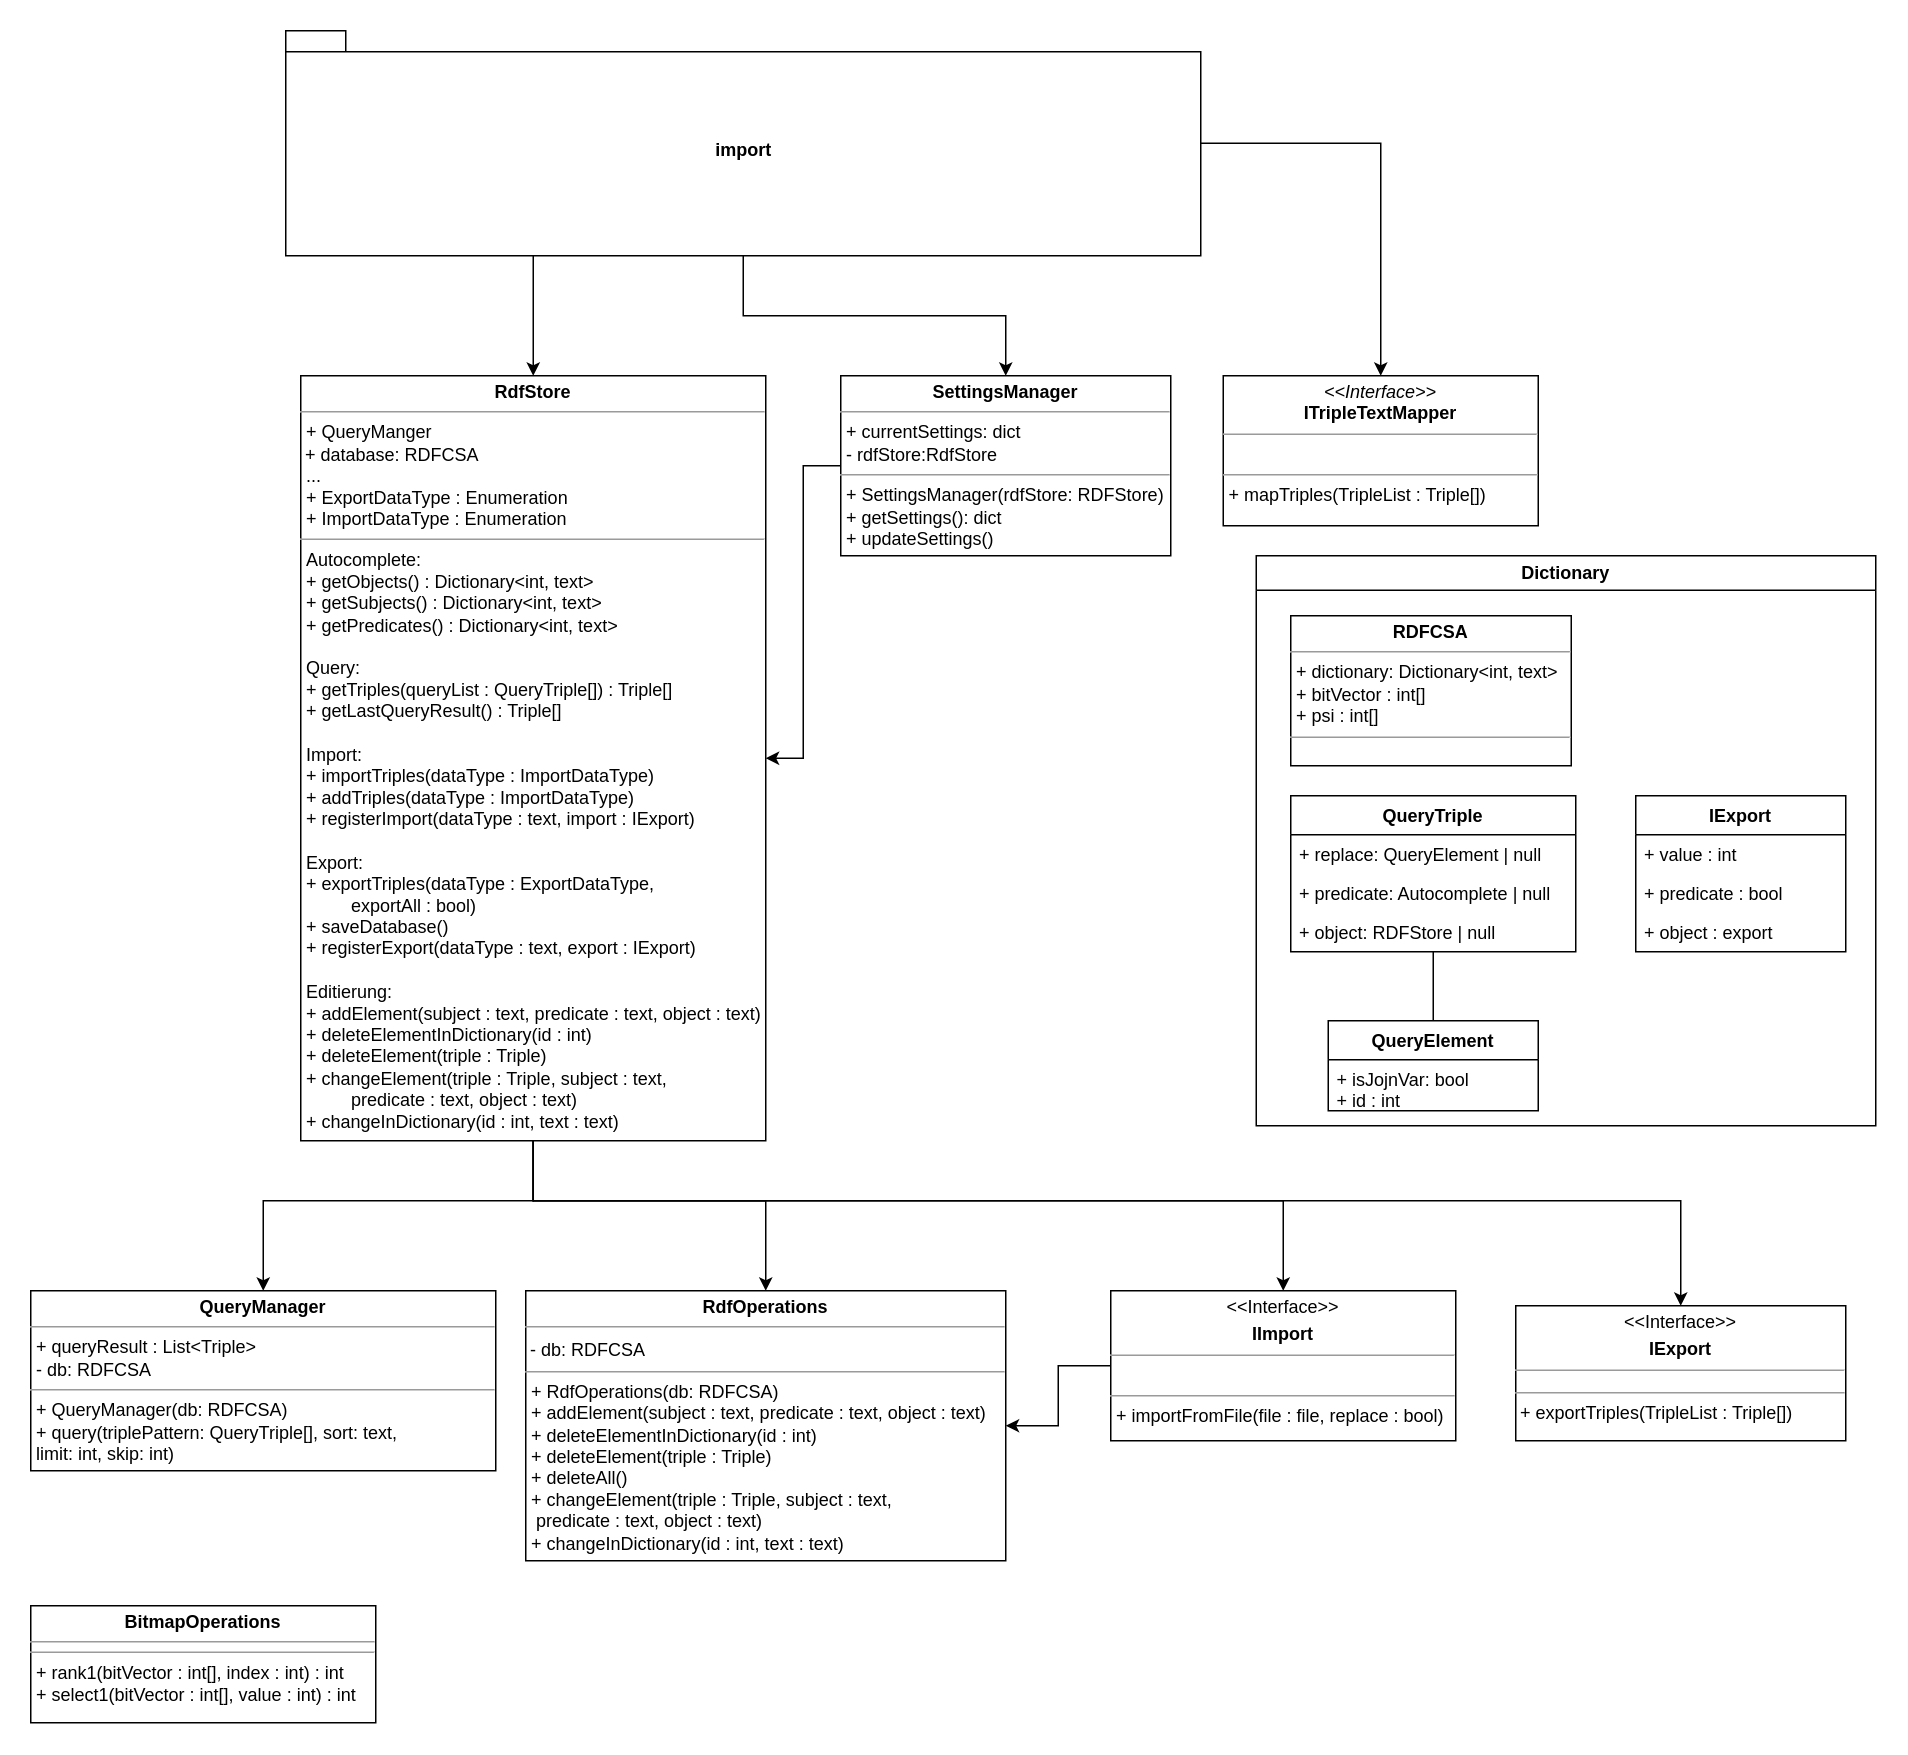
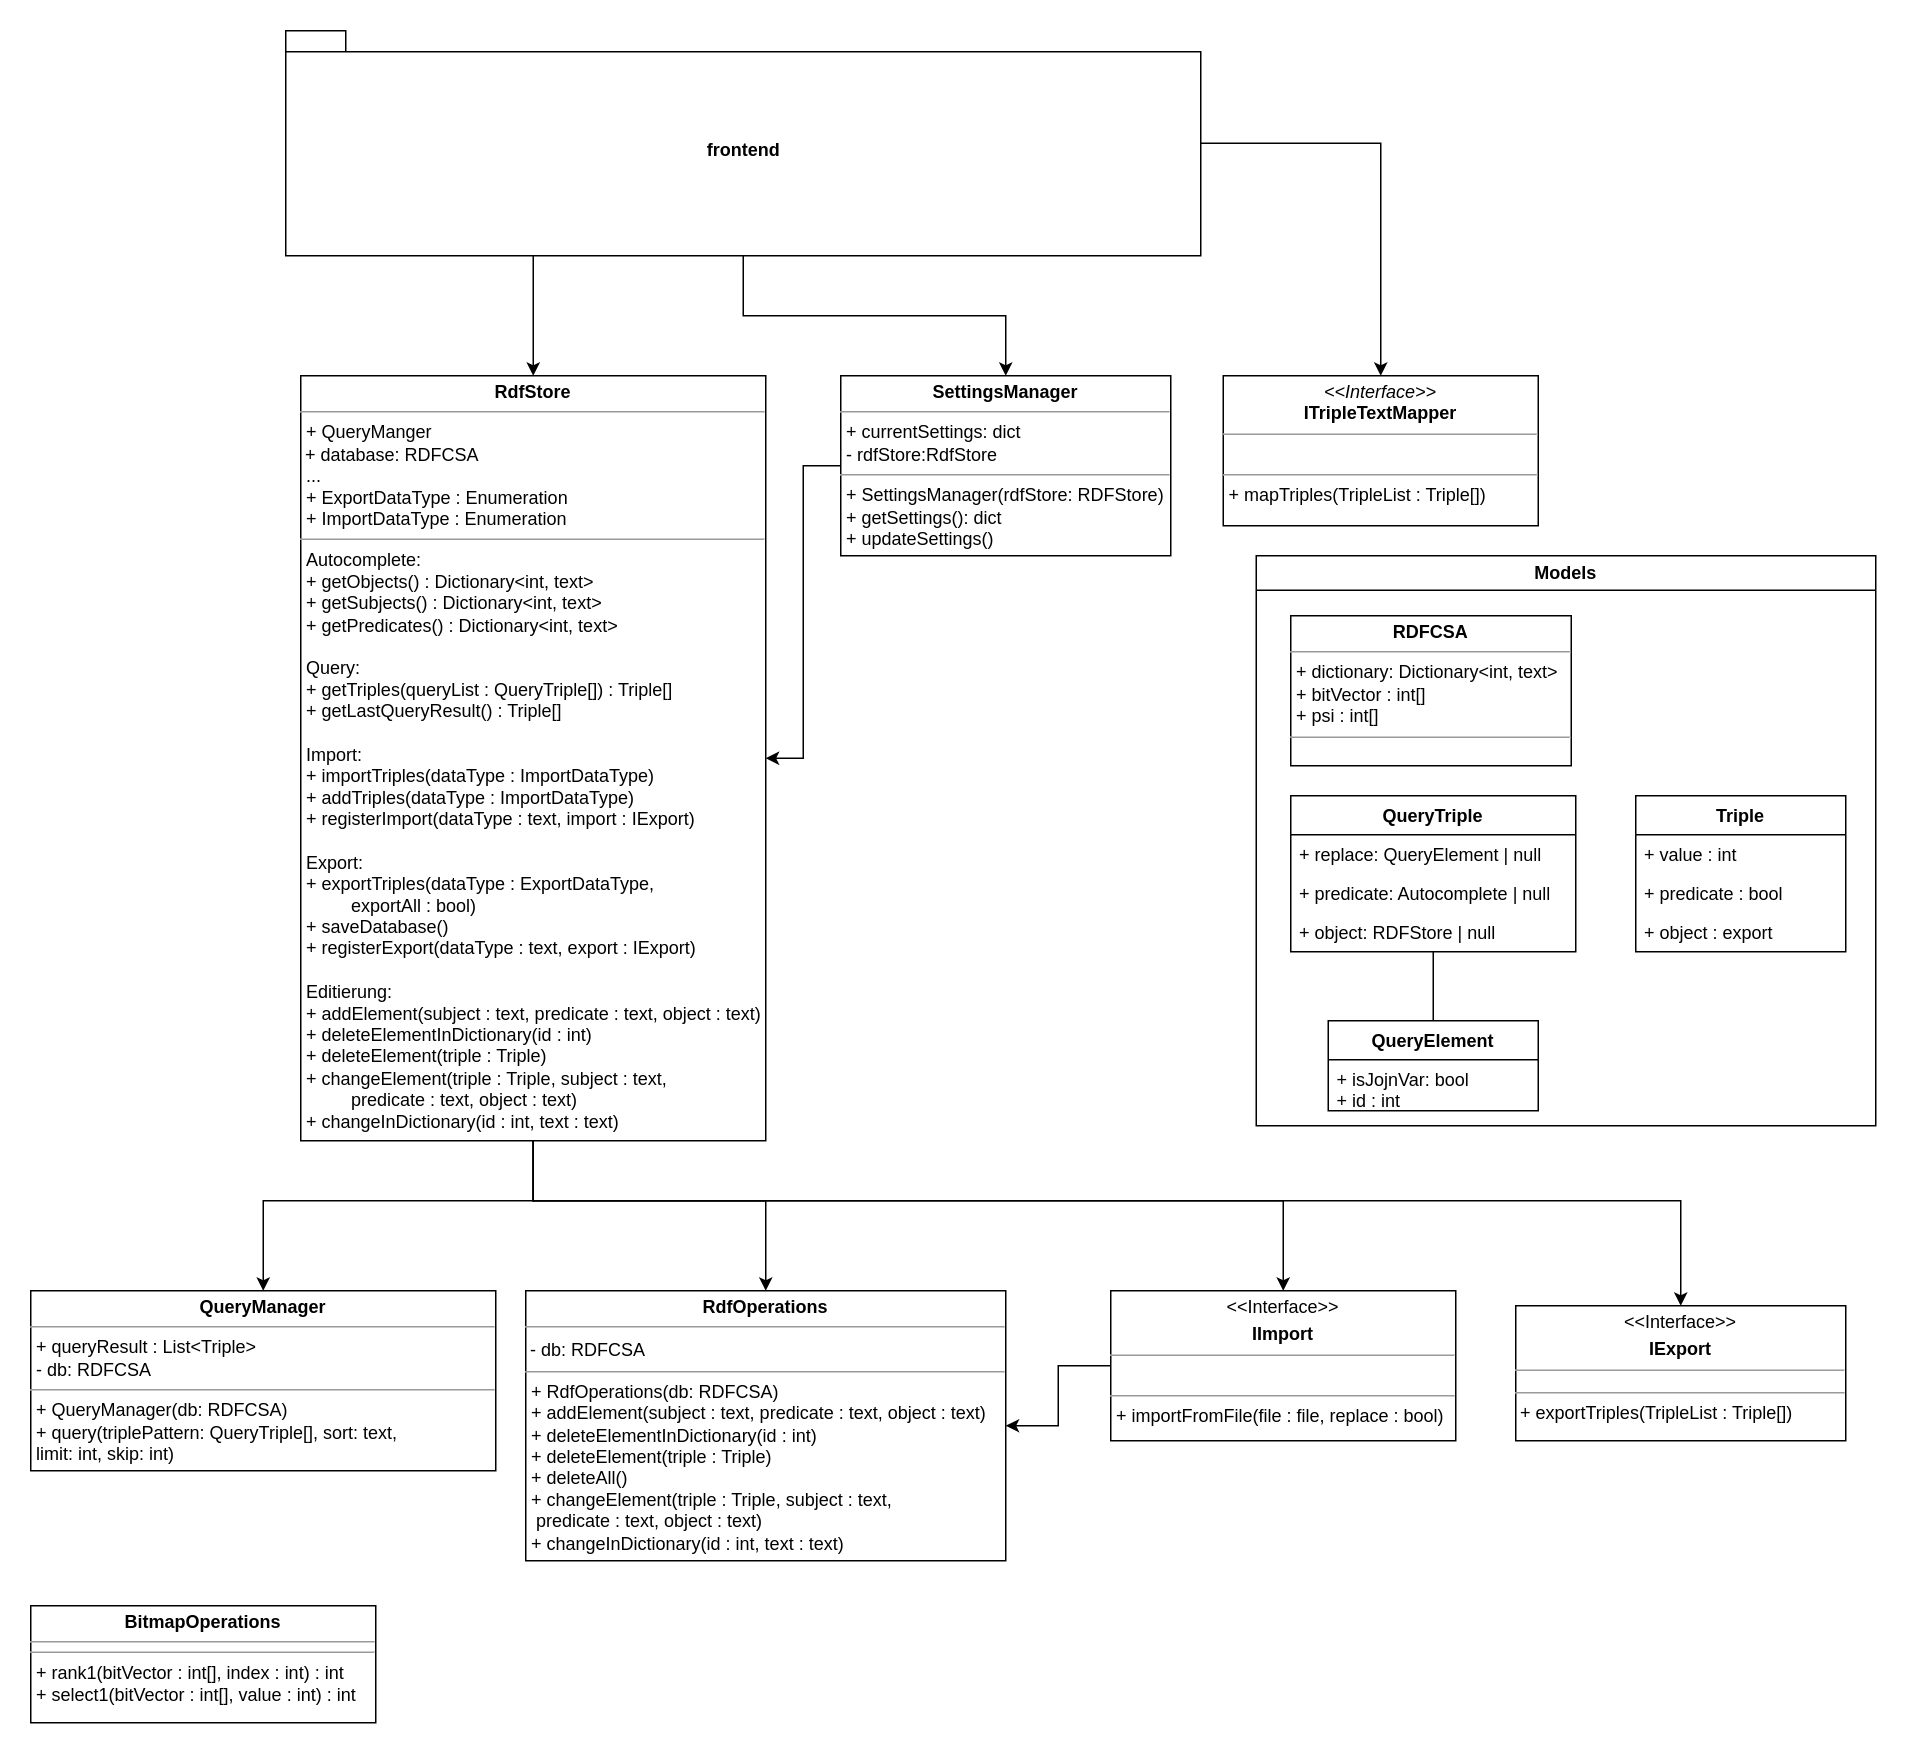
node "import": label "import" -> "frontend"
node "Dictionary": label "Dictionary" -> "Models"
node "IExport": label "IExport" -> "Triple"
